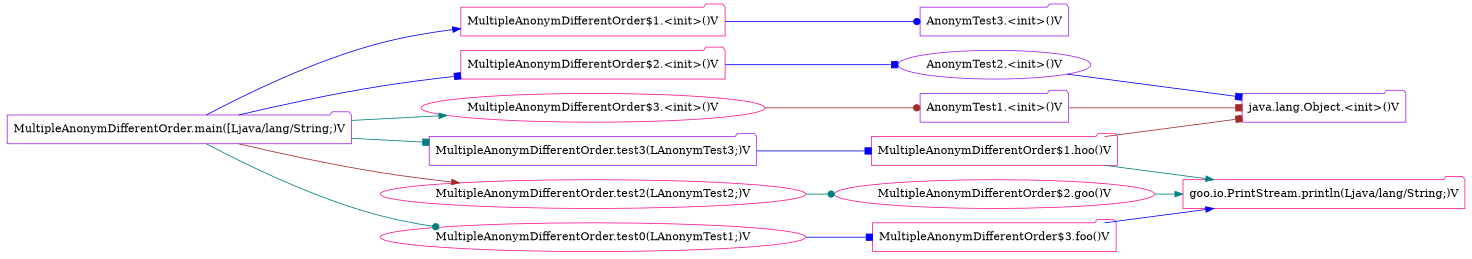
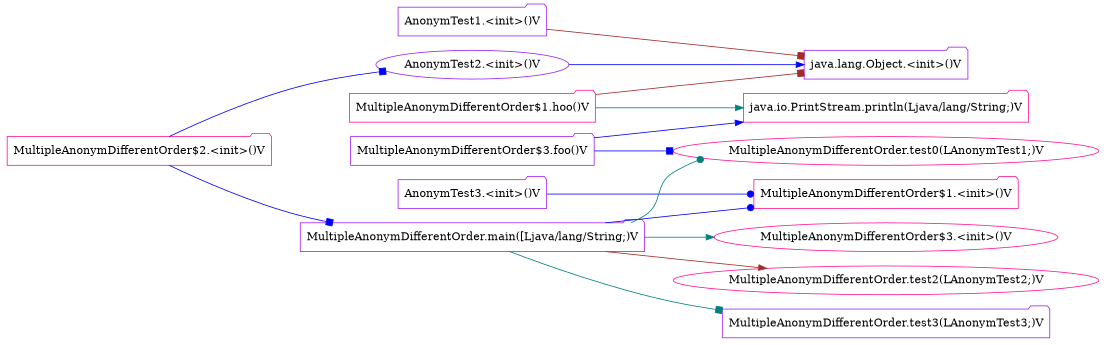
edge "MultipleAnonymDifferentOrder$1.<init>()V" -> "AnonymTest3.<init>()V": reversed
edge "MultipleAnonymDifferentOrder.main([Ljava/lang/String;)V" -> "MultipleAnonymDifferentOrder$1.<init>()V": arrowhead normal -> dot
edge "AnonymTest2.<init>()V" -> "java.lang.Object.<init>()V": arrowhead box -> normal
edge "MultipleAnonymDifferentOrder.main([Ljava/lang/String;)V" -> "MultipleAnonymDifferentOrder$2.<init>()V": reversed
edge "MultipleAnonymDifferentOrder$3.<init>()V" -> "AnonymTest1.<init>()V": removed
edge "MultipleAnonymDifferentOrder.test3(LAnonymTest3;)V" -> "MultipleAnonymDifferentOrder$1.hoo()V": removed
node "MultipleAnonymDifferentOrder$2.goo()V": removed
node "goo.io.PrintStream.println(Ljava/lang/String;)V": label "goo.io.PrintStream.println(Ljava/lang/String;)V" -> "java.io.PrintStream.println(Ljava/lang/String;)V"
edge "MultipleAnonymDifferentOrder.test0(LAnonymTest1;)V" -> "MultipleAnonymDifferentOrder$3.foo()V": reversed
node "MultipleAnonymDifferentOrder$3.foo()V": color deeppink -> purple
